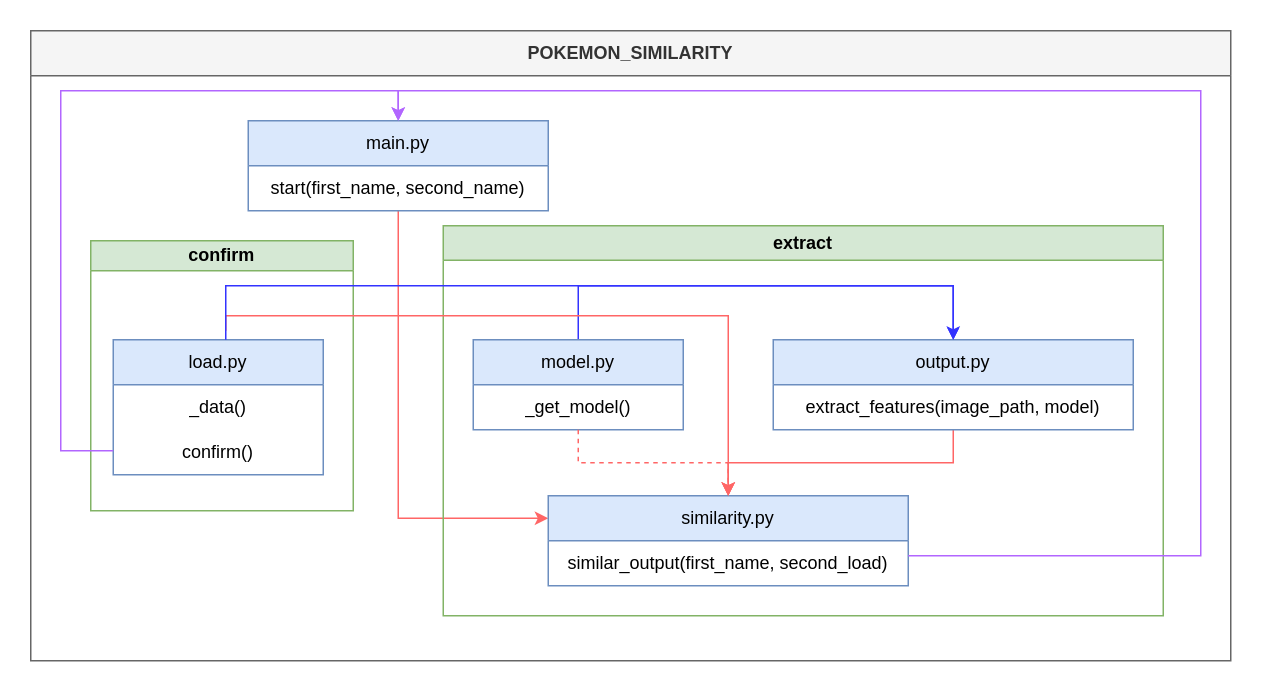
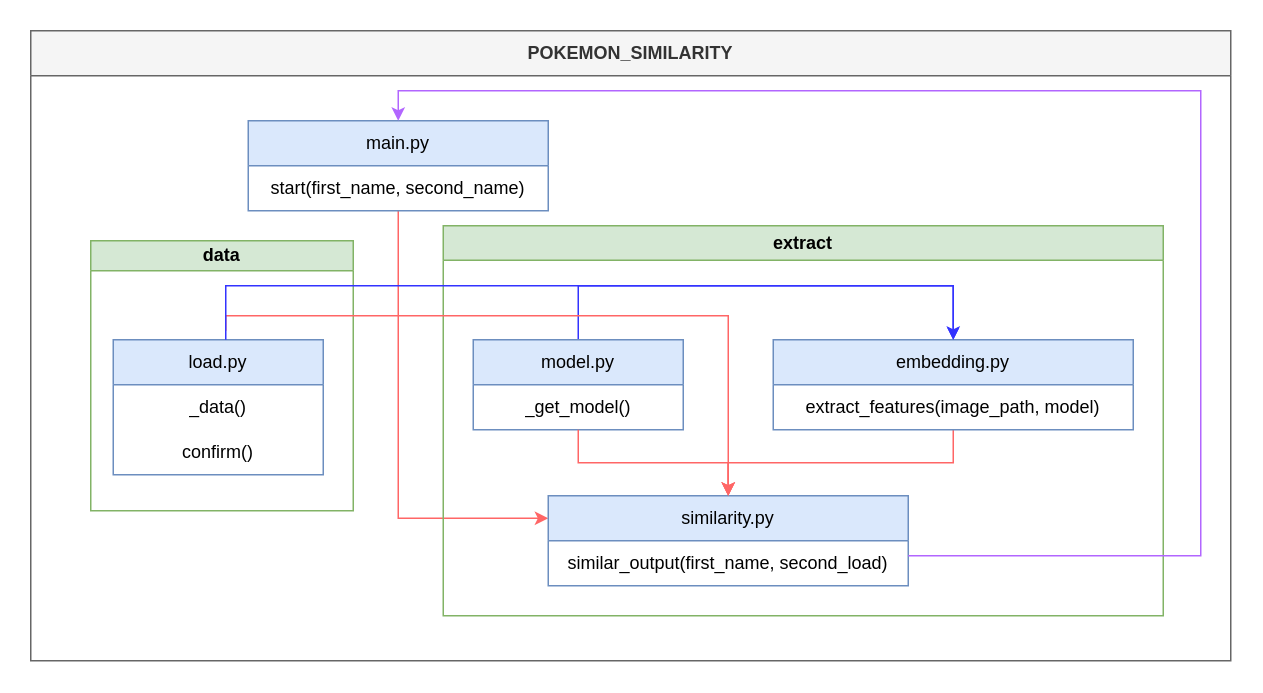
edge "load.py" -> "main.py": removed
node "confirm": label "confirm" -> "data"
node "output.py": label "output.py" -> "embedding.py"
edge "model.py" -> "similarity.py": style dashed -> solid
